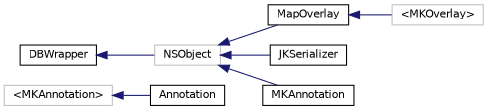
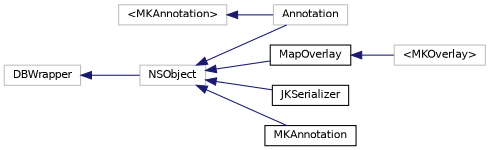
edge "Annotation" -> "NSObject": added
node "DBWrapper": color black -> grey75
node "Annotation": color black -> grey75
